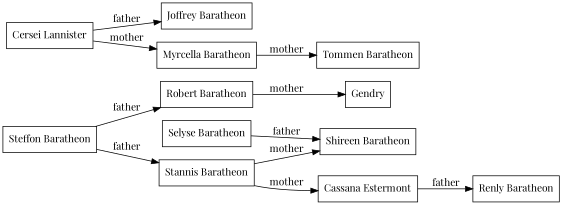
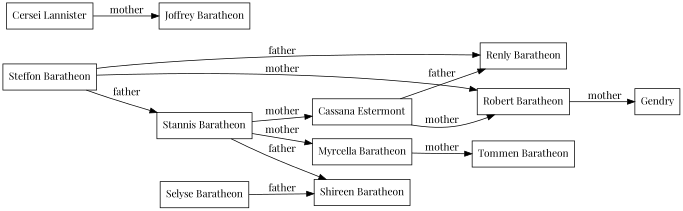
edge "Cersei Lannister" -> "Joffrey Baratheon": label "father" -> "mother"
edge "Cersei Lannister" -> "Myrcella Baratheon": now "Stannis Baratheon" -> "Myrcella Baratheon"
edge "Steffon Baratheon" -> "Renly Baratheon": added, label "father"
edge "Steffon Baratheon" -> "Robert Baratheon": label "father" -> "mother"
edge "Cassana Estermont" -> "Robert Baratheon": added, label "mother"
edge "Stannis Baratheon" -> "Shireen Baratheon": label "mother" -> "father"
